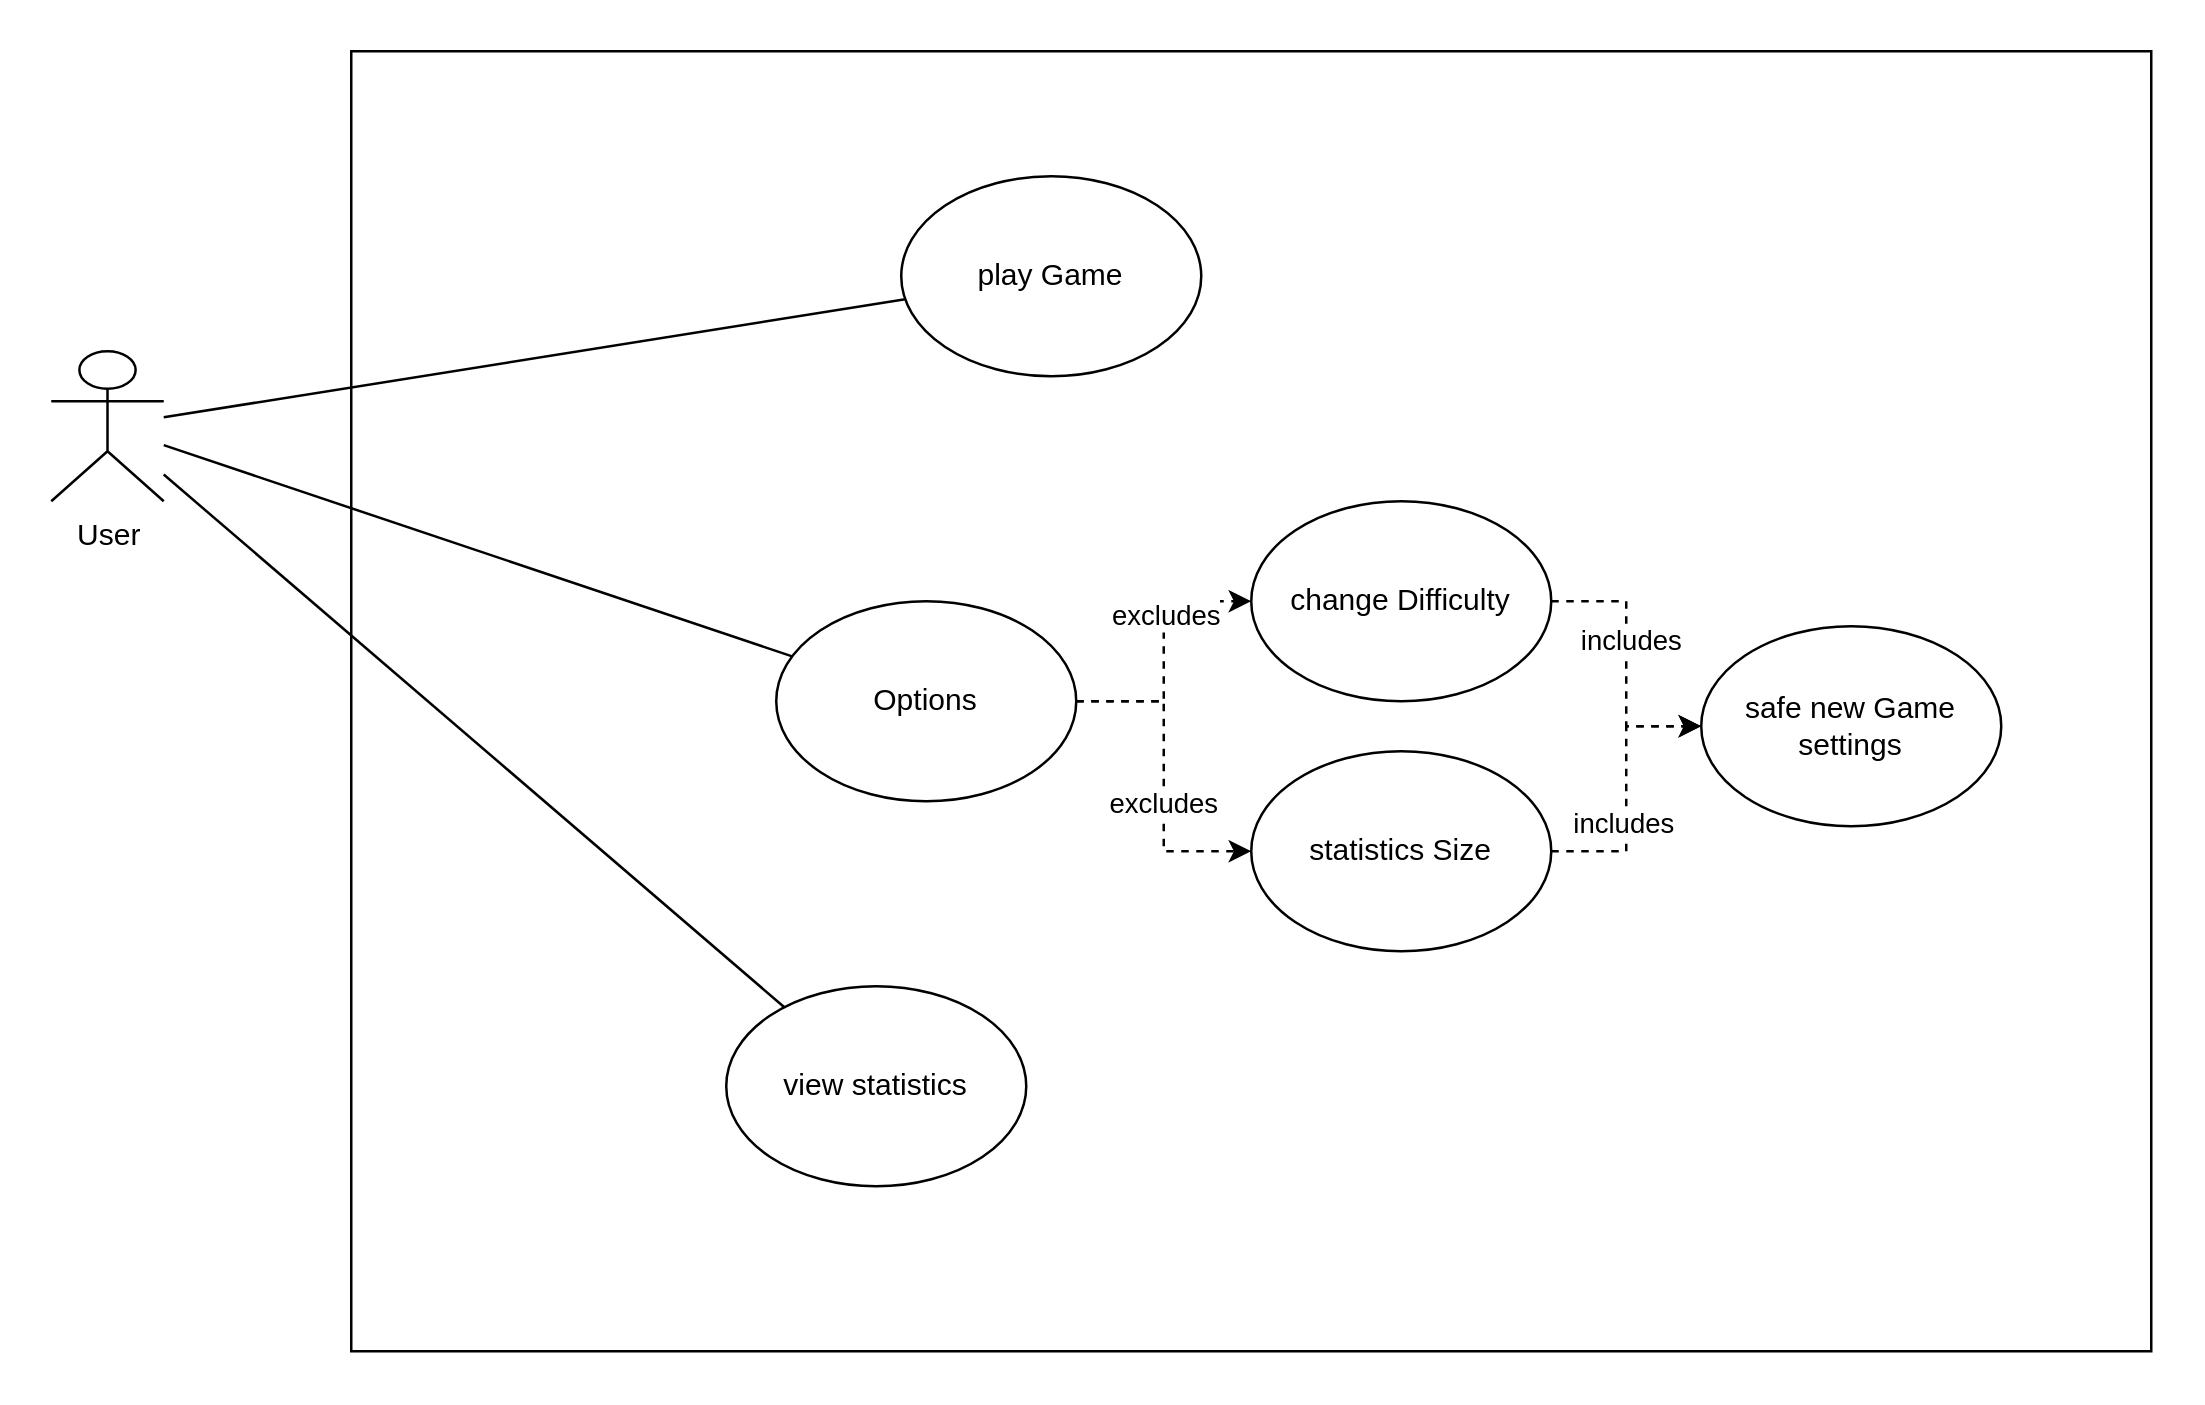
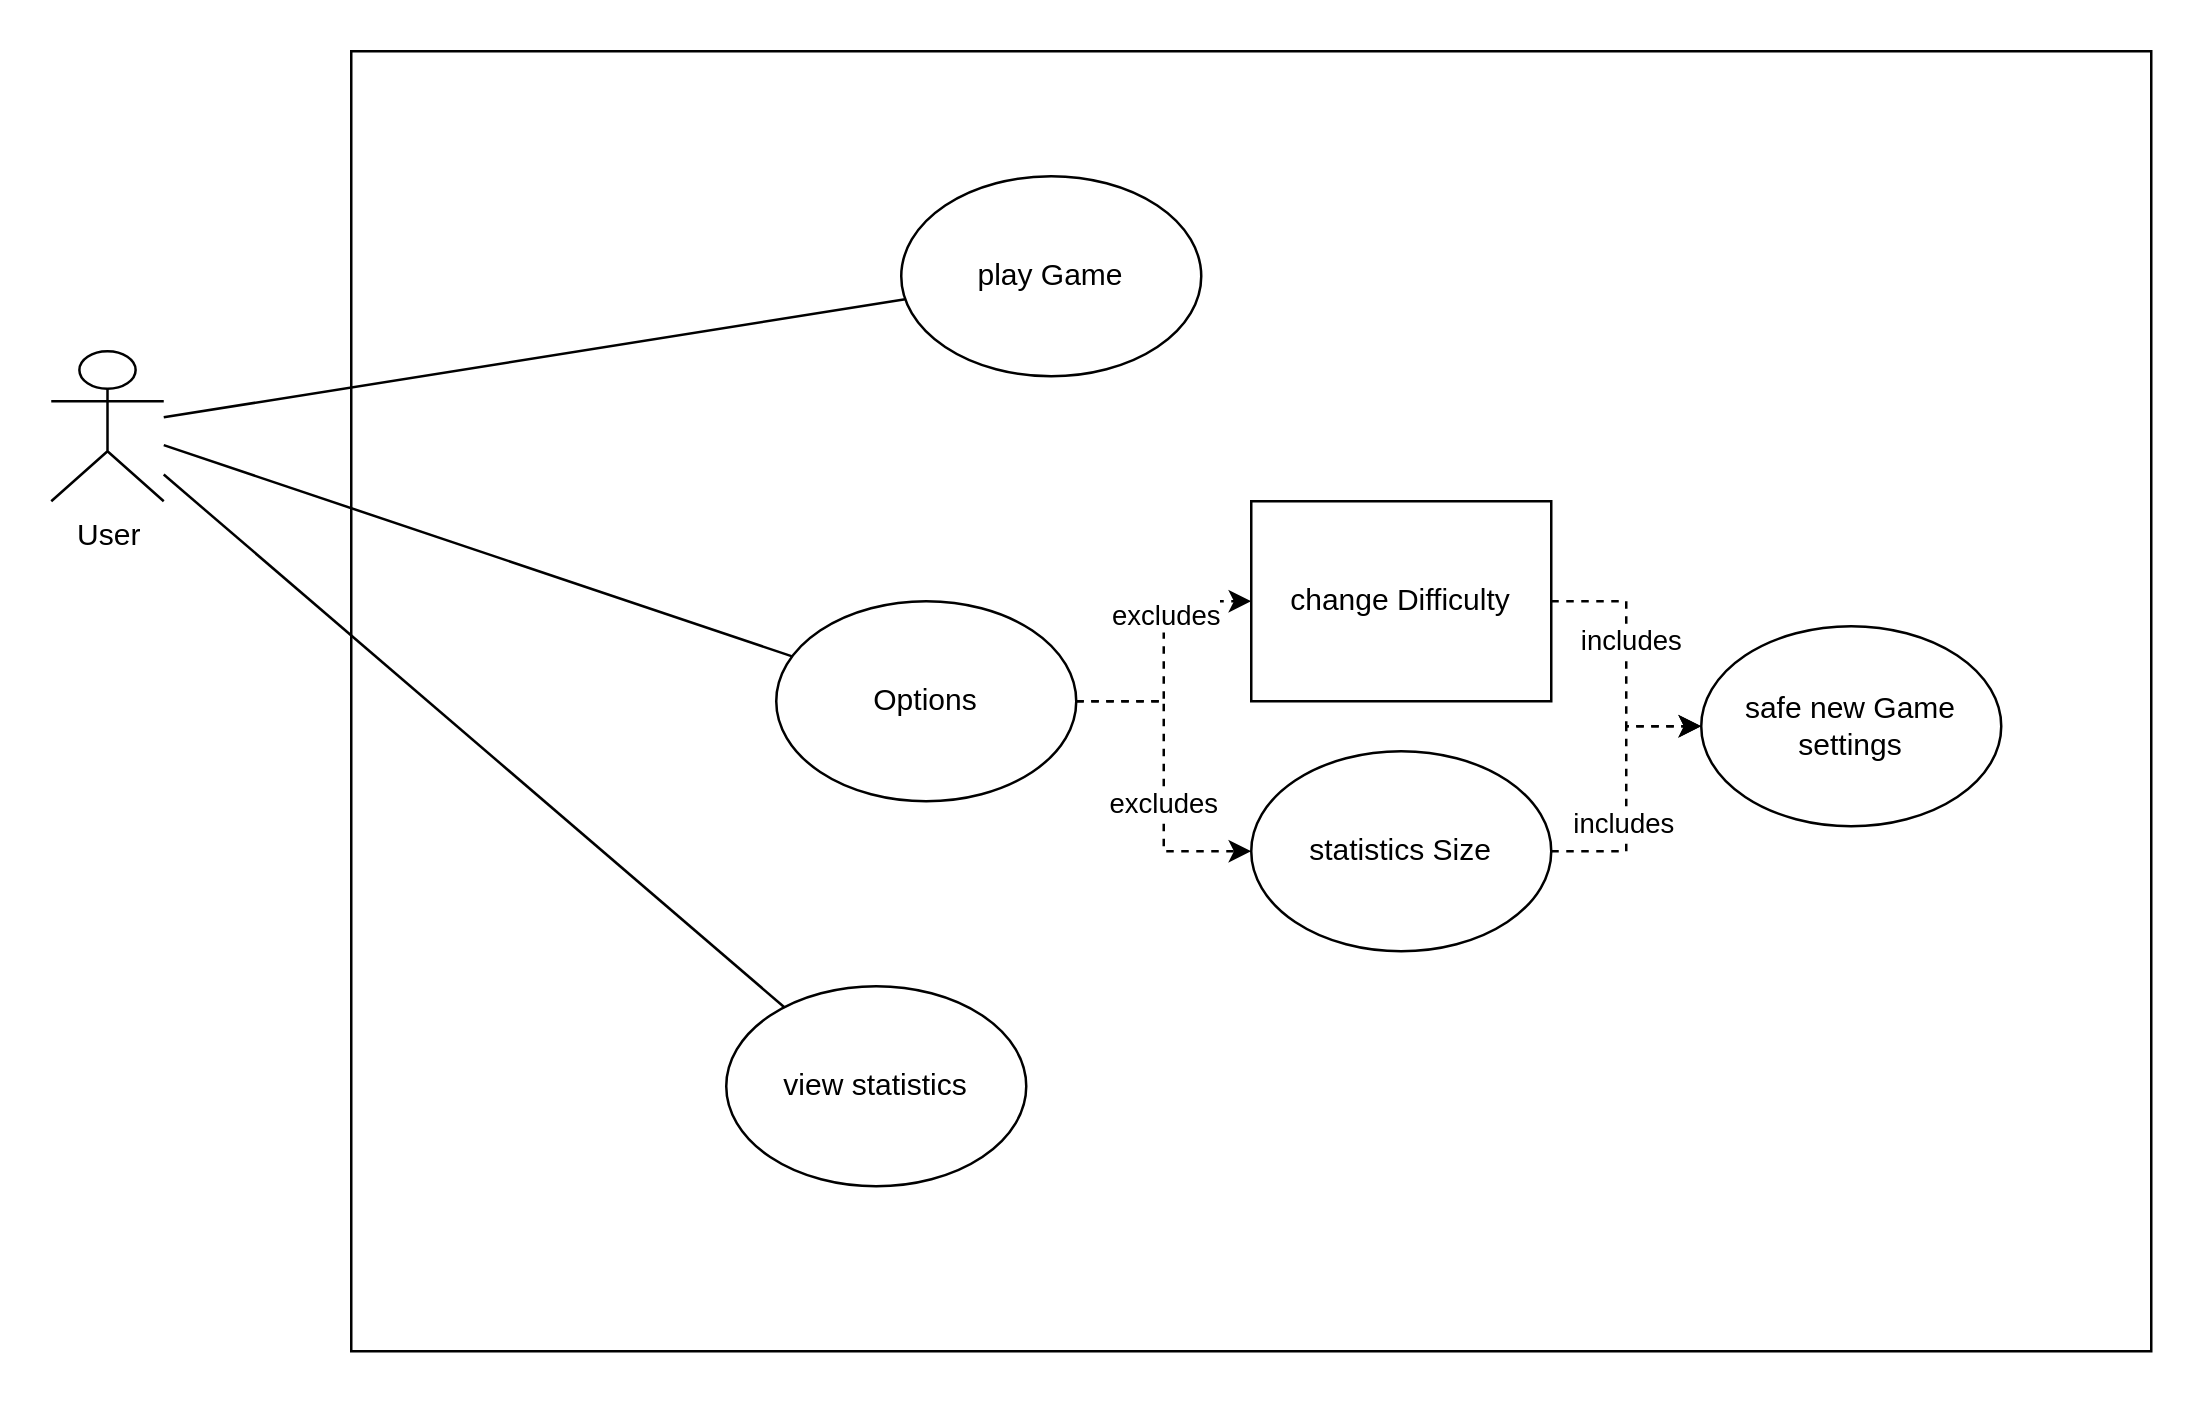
node "change Difficulty": shape ellipse -> rectangle
